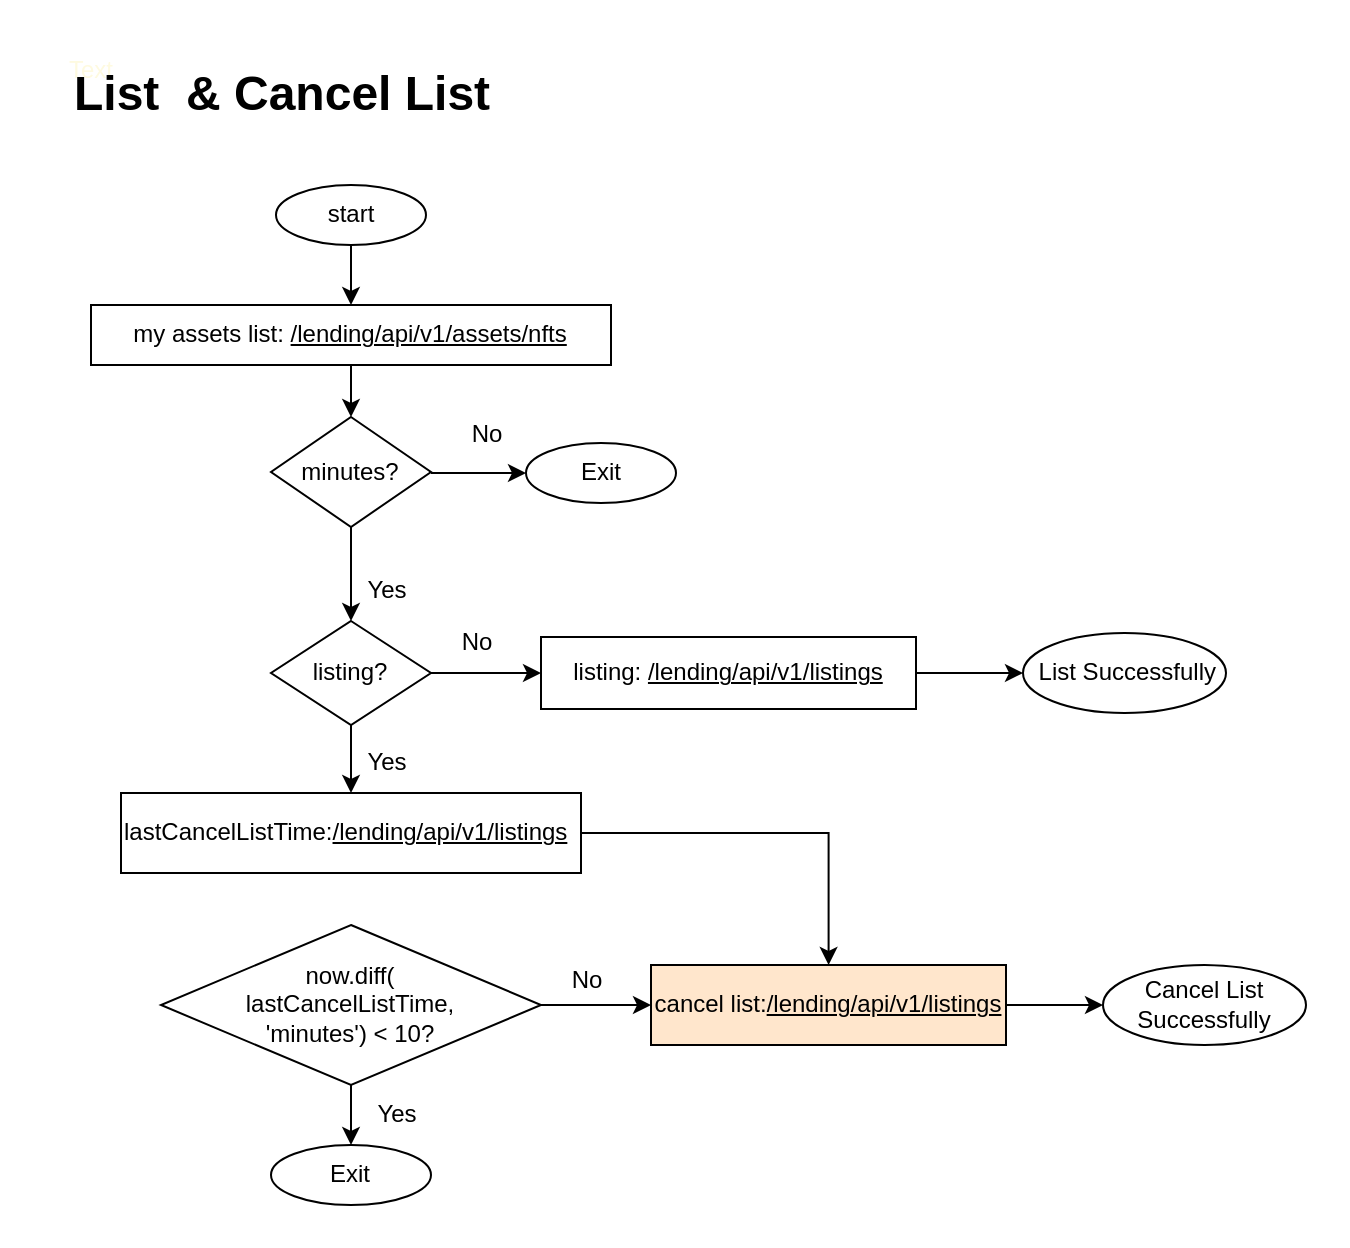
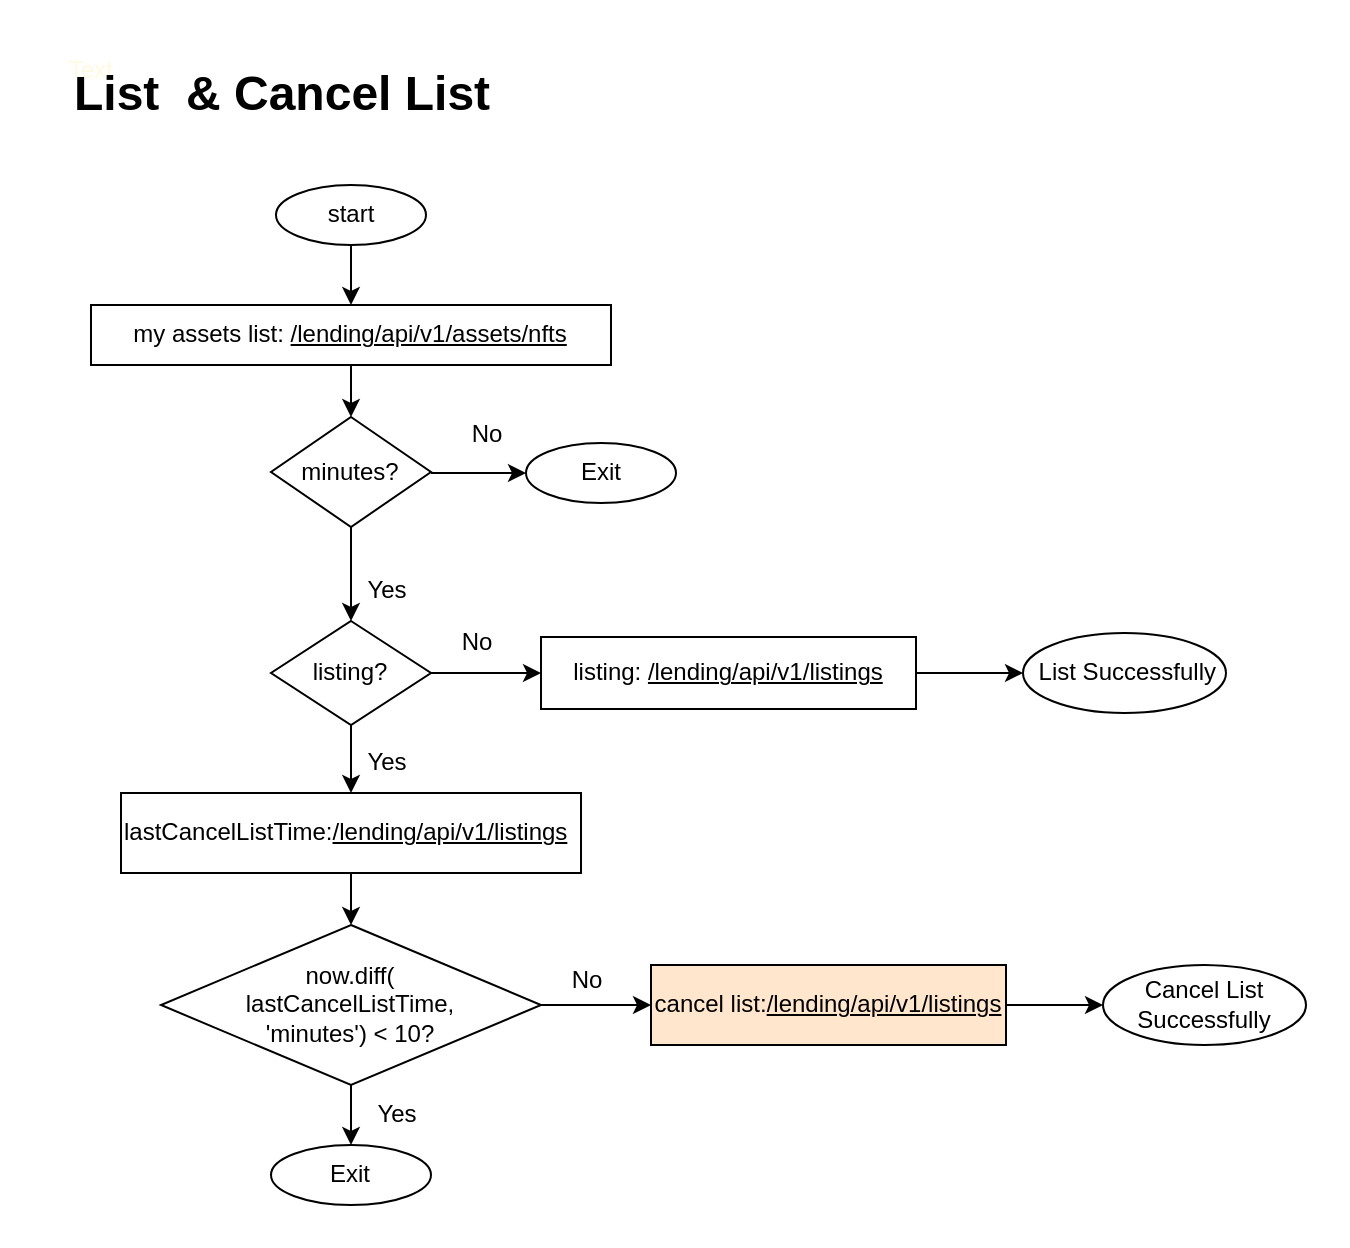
edge "lastCancelListTime:/lending/api/v1/listings" -> "cancel list:/lending/api/v1/listings": now "lastCancelListTime:/lending/api/v1/listings" -> "now.diff( lastCancelListTime, 'minutes') < 10?"
